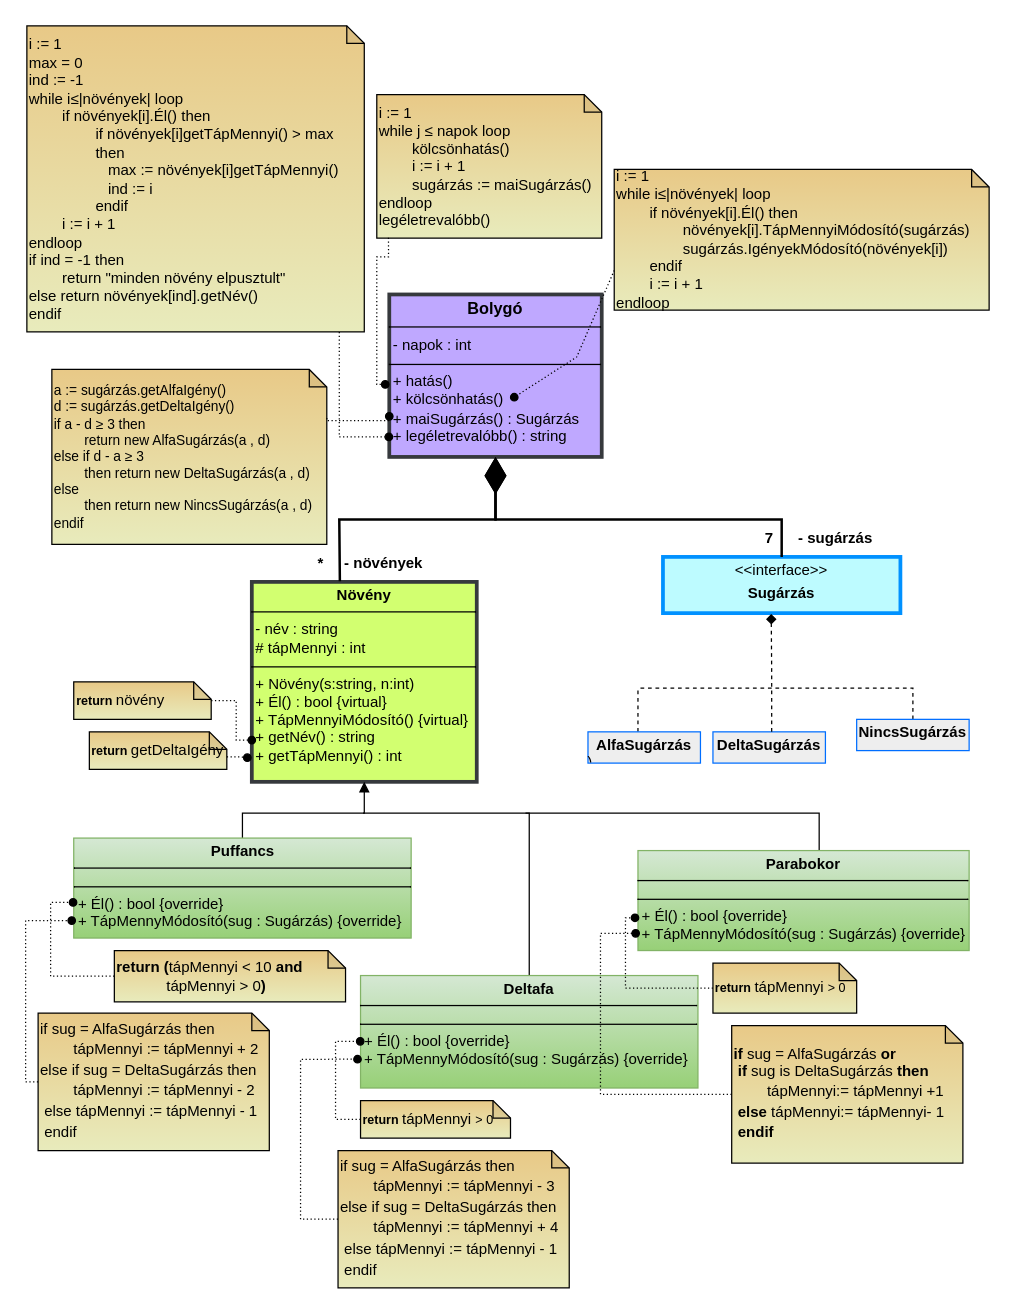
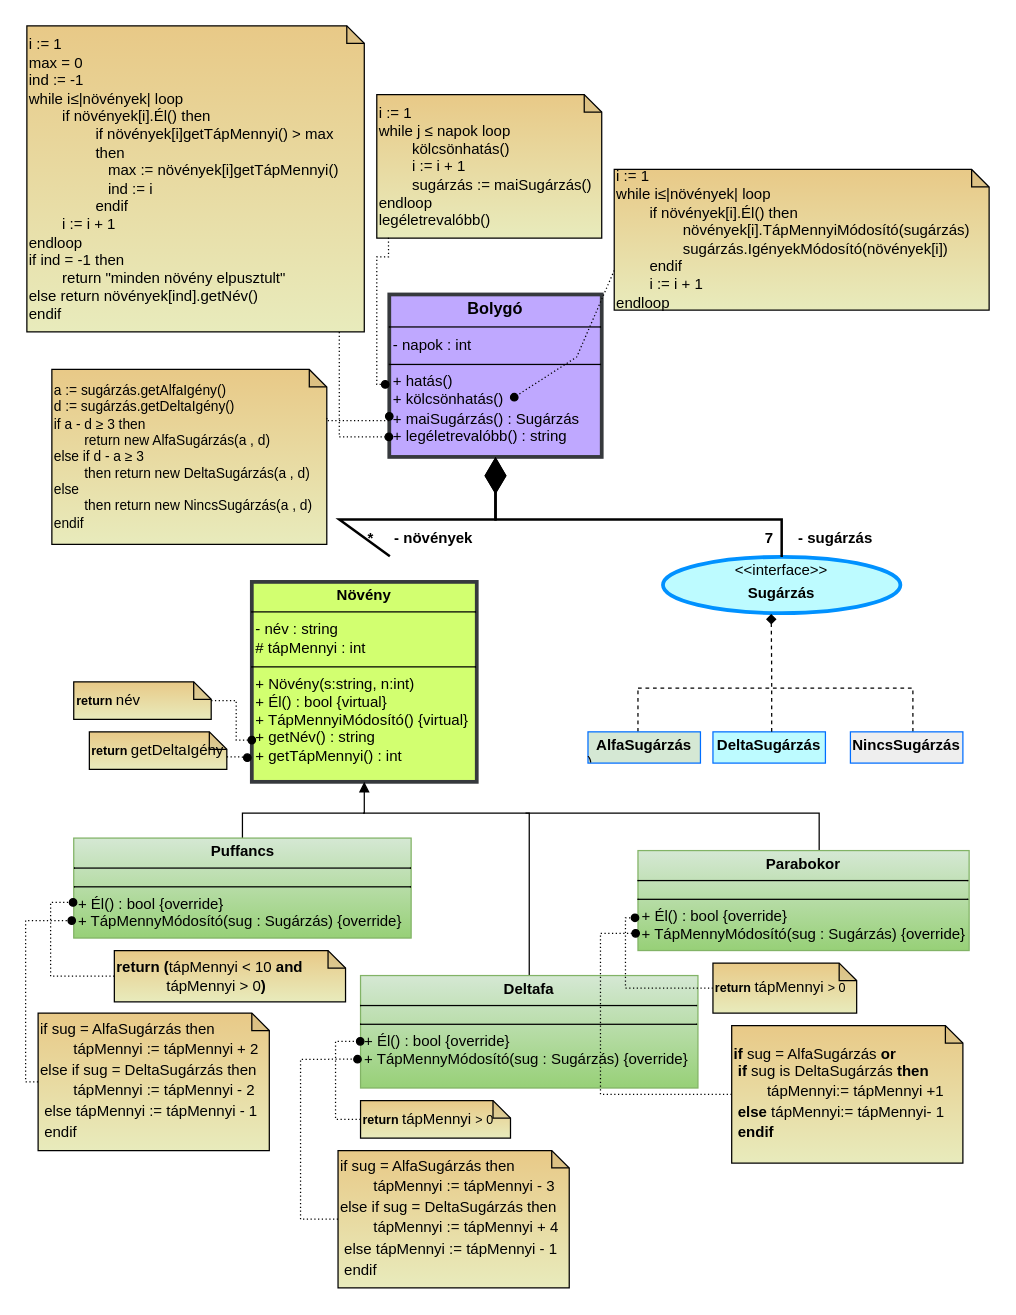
node "* - növények": moved (371, 563) -> (421, 538)
node "<<interface>> Sugárzás": shape rectangle -> ellipse
node "return növény": label "return növény" -> "return név"
node "NincsSugárzás": moved (913, 735) -> (907, 748)
node "AlfaSugárzás )": fillcolor #eeeeee -> #d5e8d4
node "DeltaSugárzás": fillcolor #eeeeee -> #bdfbff
